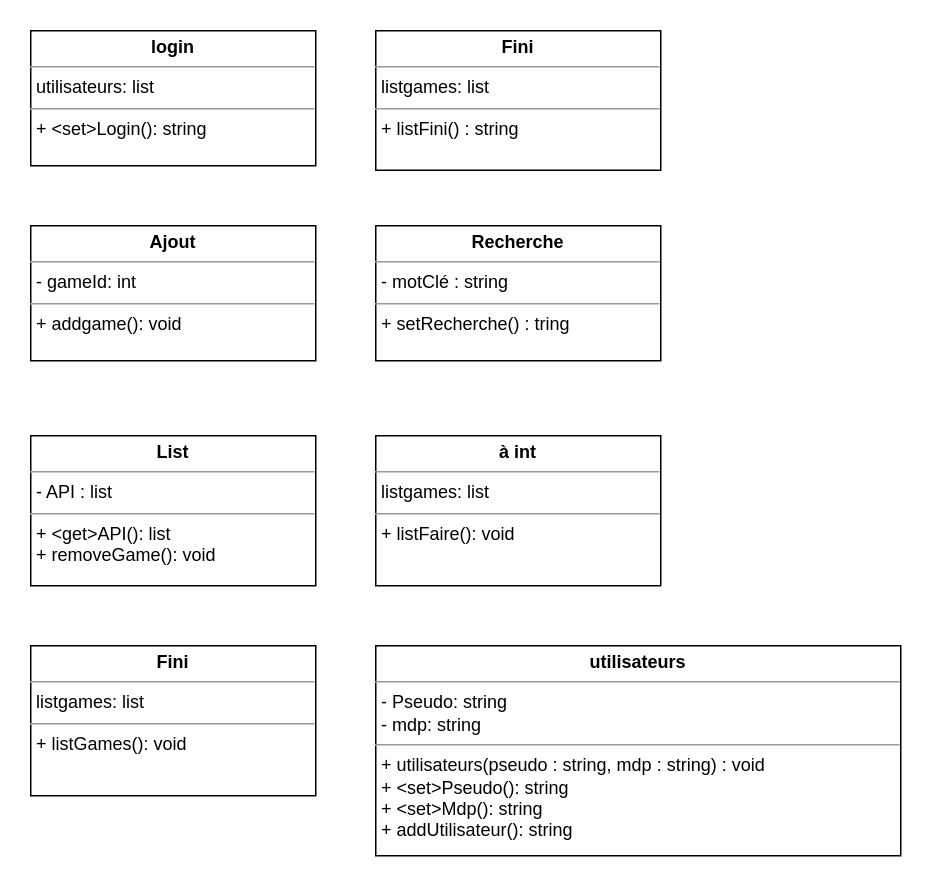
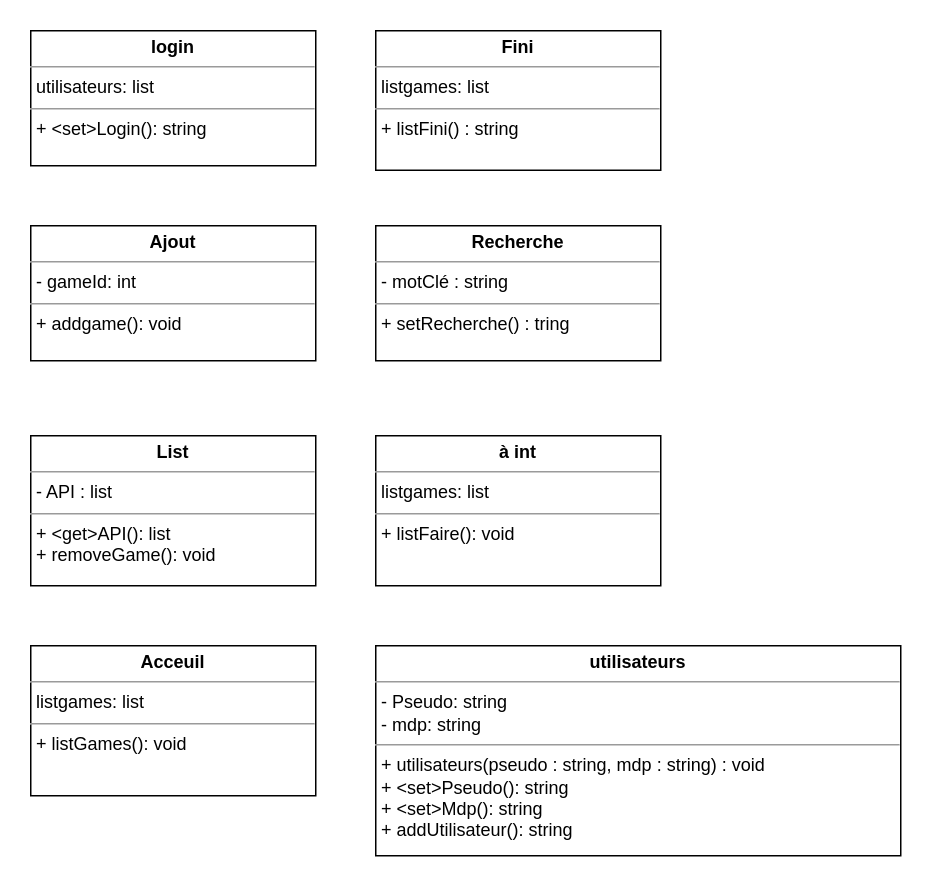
node "Fini listgames: list + listGames(): void": label "Fini listgames: list + listGames(): void" -> "Acceuil listgames: list + listGames(): void"
